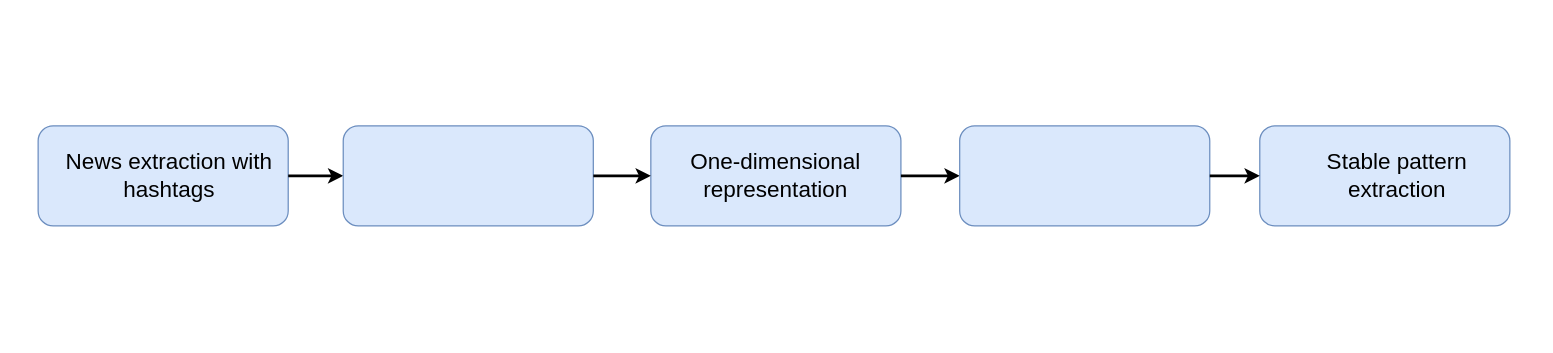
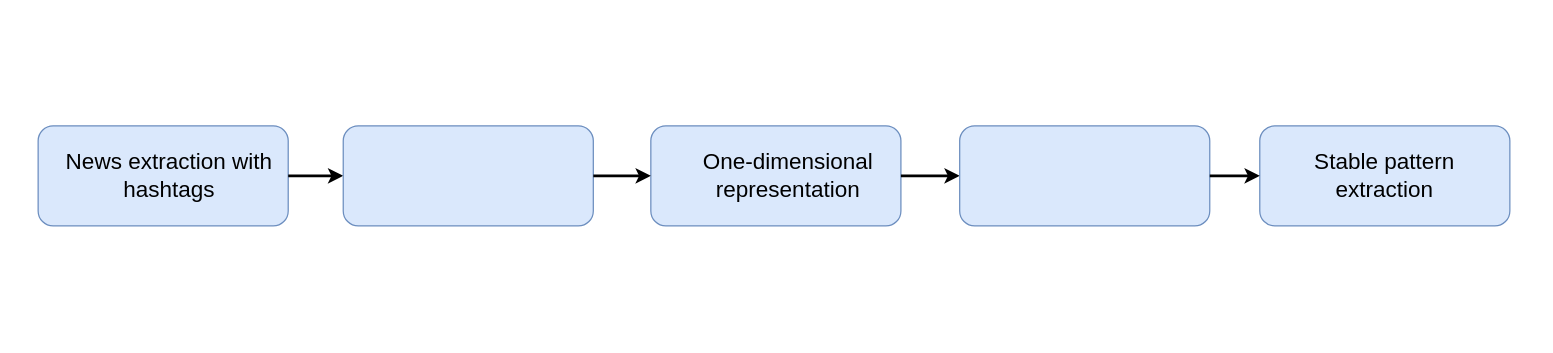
node "One-dimensional representation": moved (776, 176) -> (788, 176)
node "Stable pattern extraction": moved (1397, 176) -> (1384, 176)
